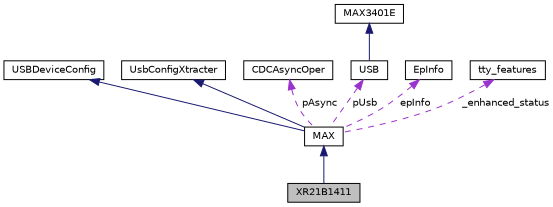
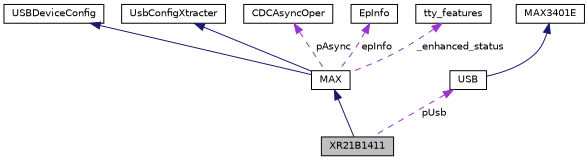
edge "MAX" -> "USB": now "XR21B1411" -> "USB"
